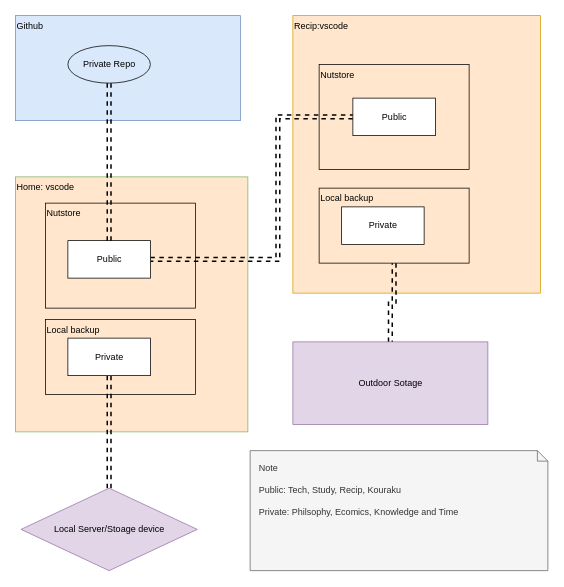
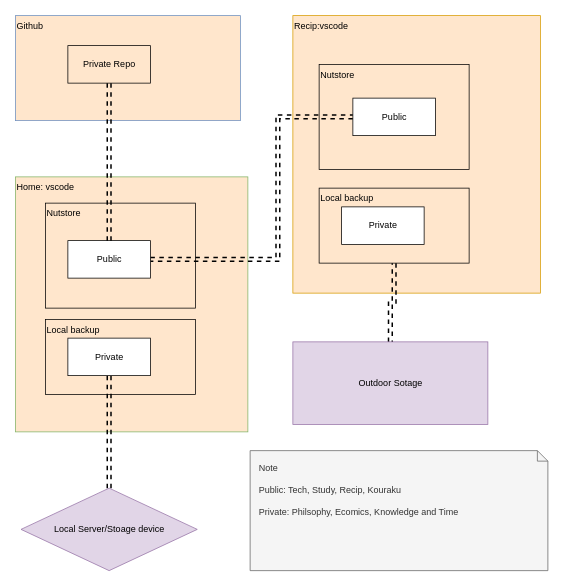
node "Private Repo": shape ellipse -> rectangle
node "Github": fillcolor #dae8fc -> #ffe6cc
